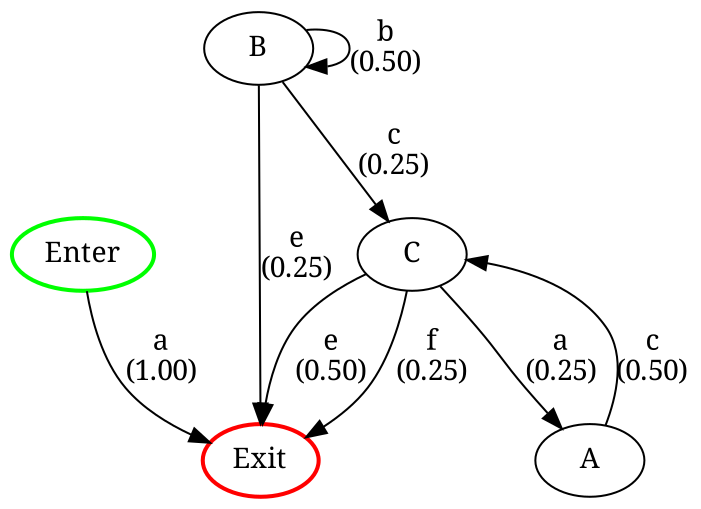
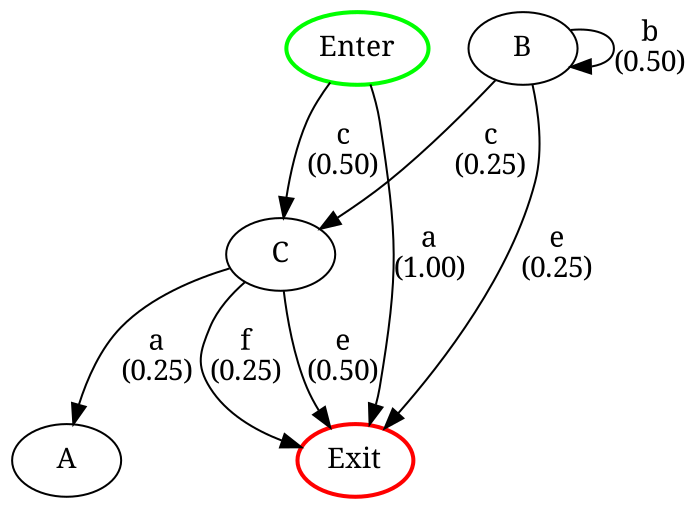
edge "A" -> "C": now "Enter" -> "C"
